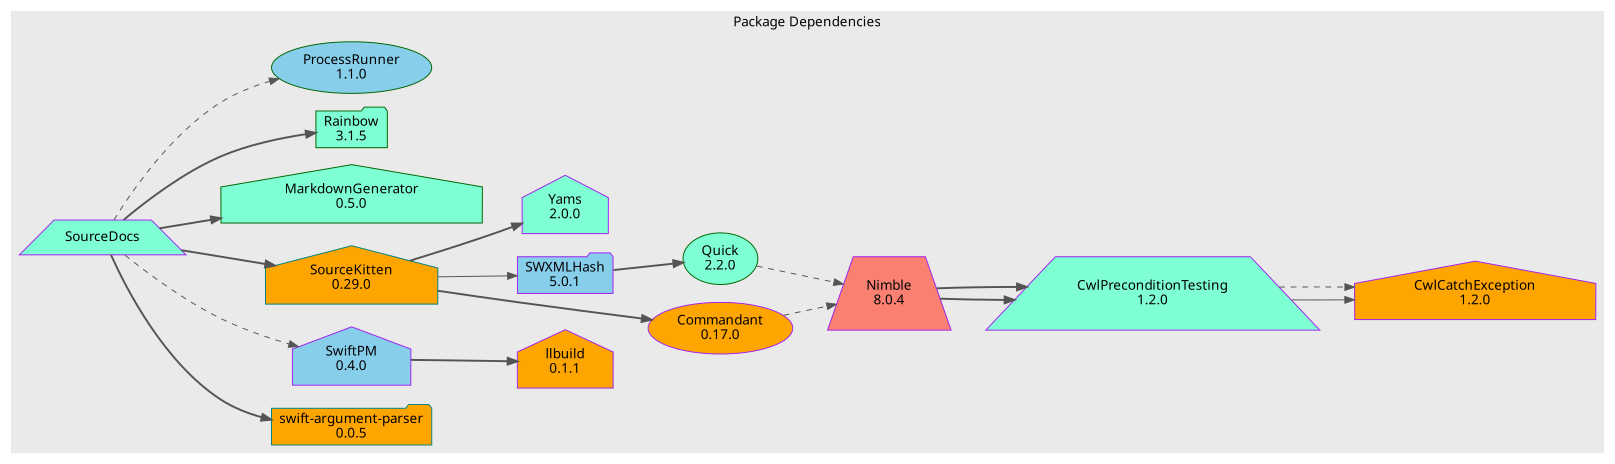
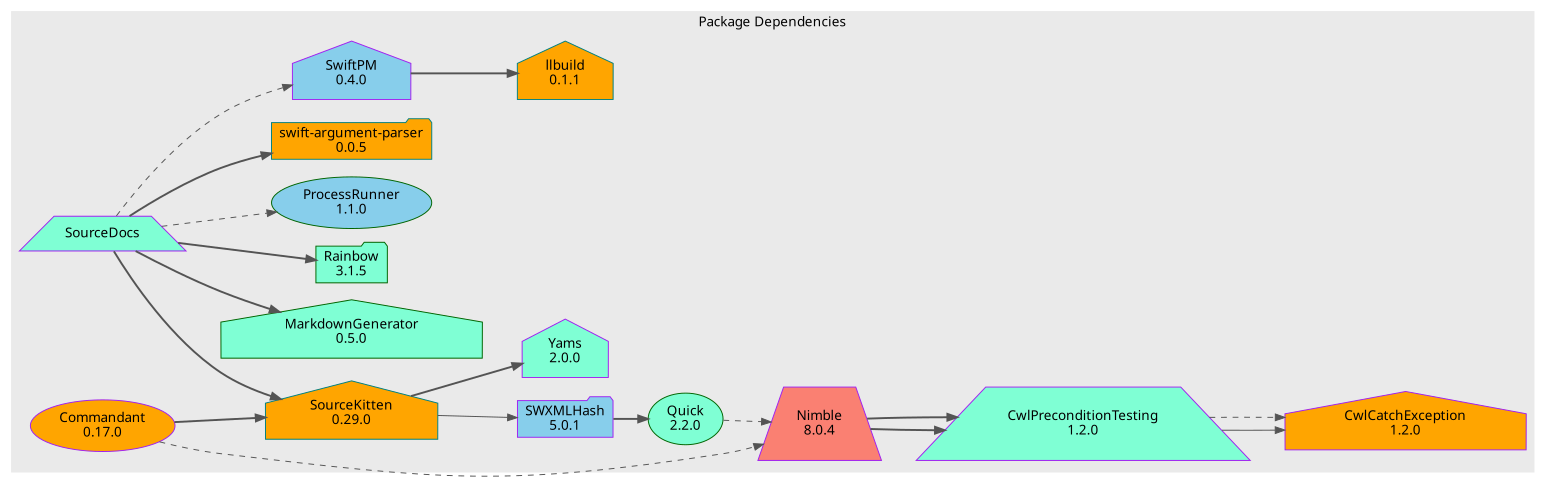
edge "SourceKitten 0.29.0" -> "Commandant 0.17.0": reversed
node "llbuild 0.1.1": color purple -> teal
